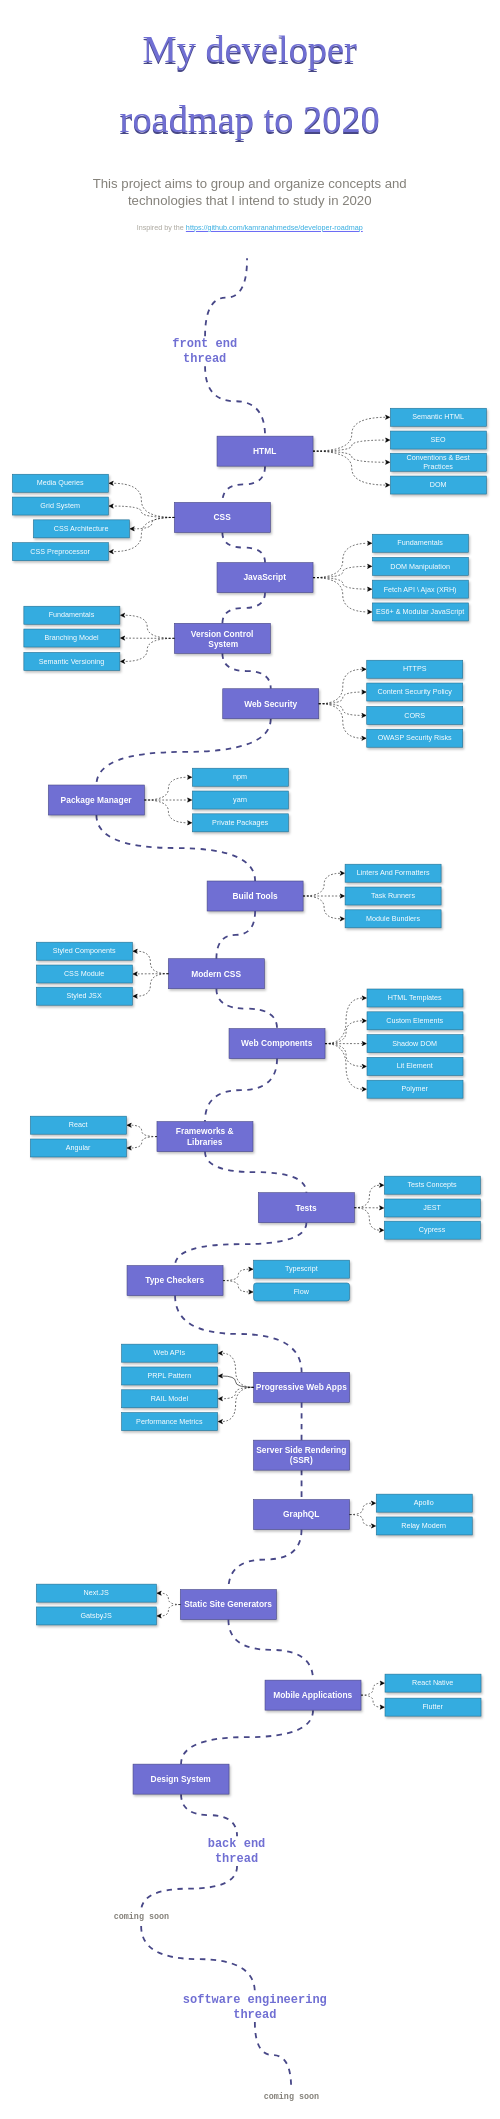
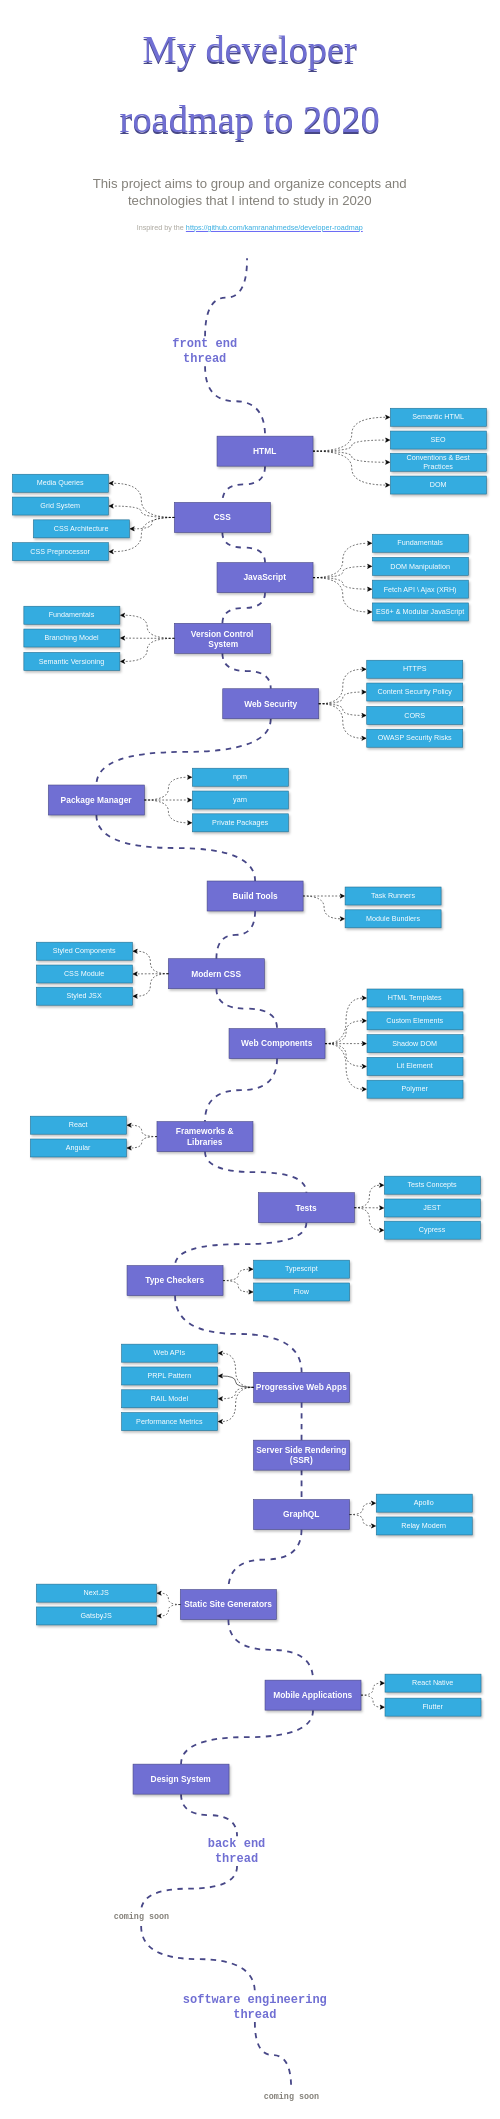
node "Linters And Formatters": removed
edge "Build Tools" -> "Linters And Formatters": removed
node "Flow": shape rounded rectangle -> rectangle
